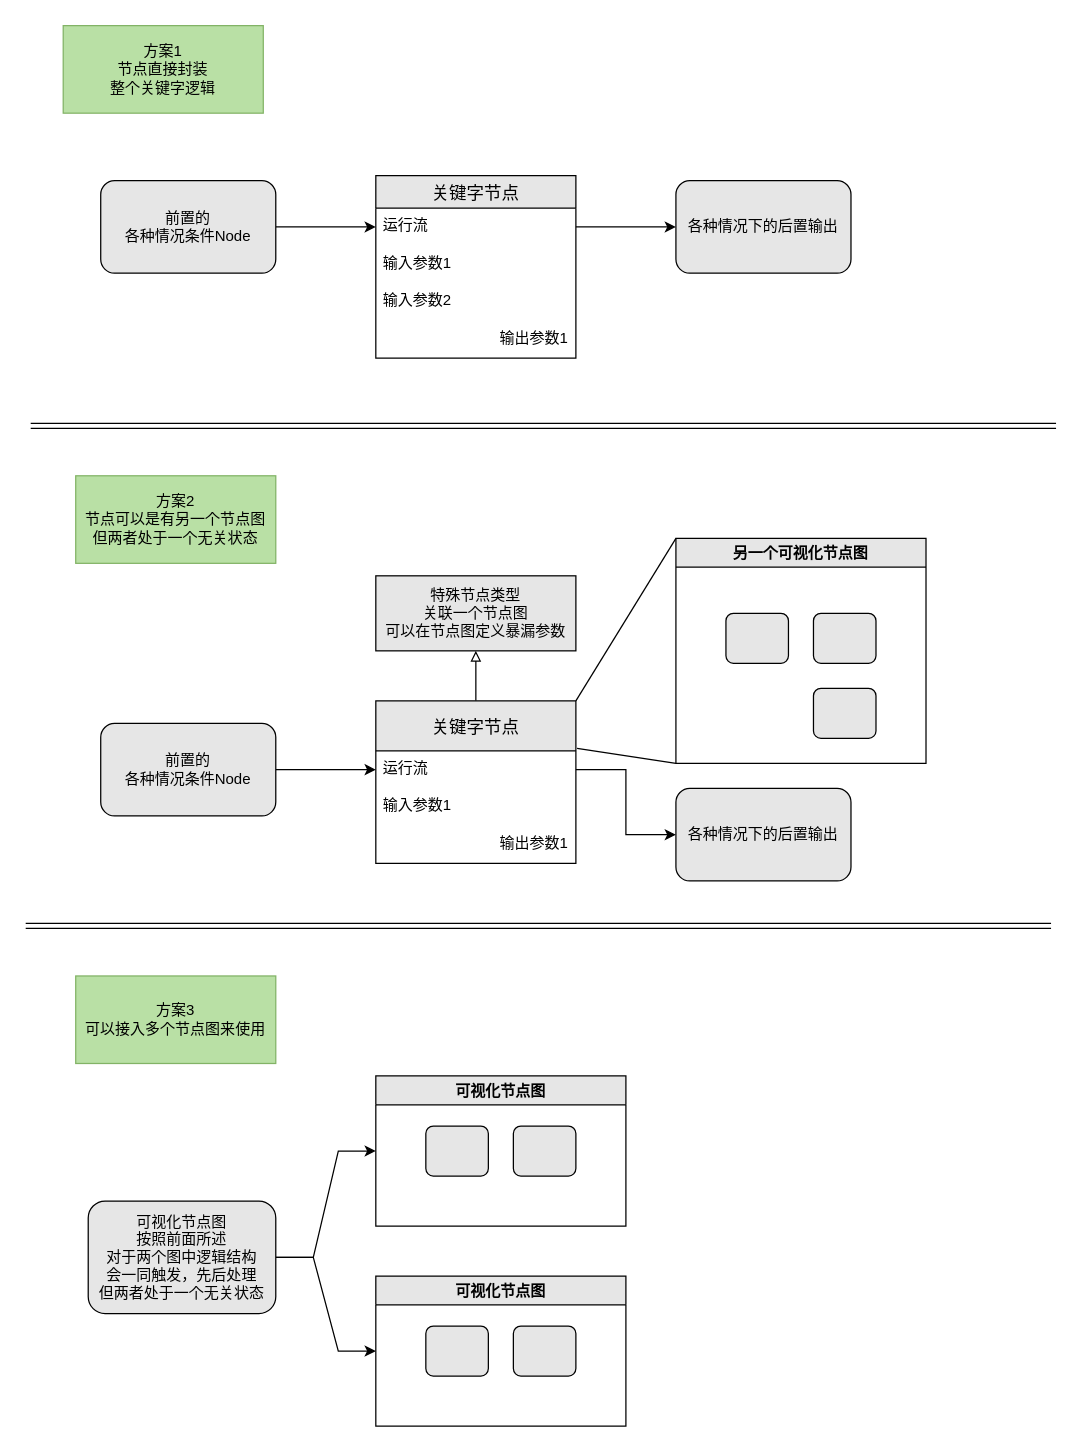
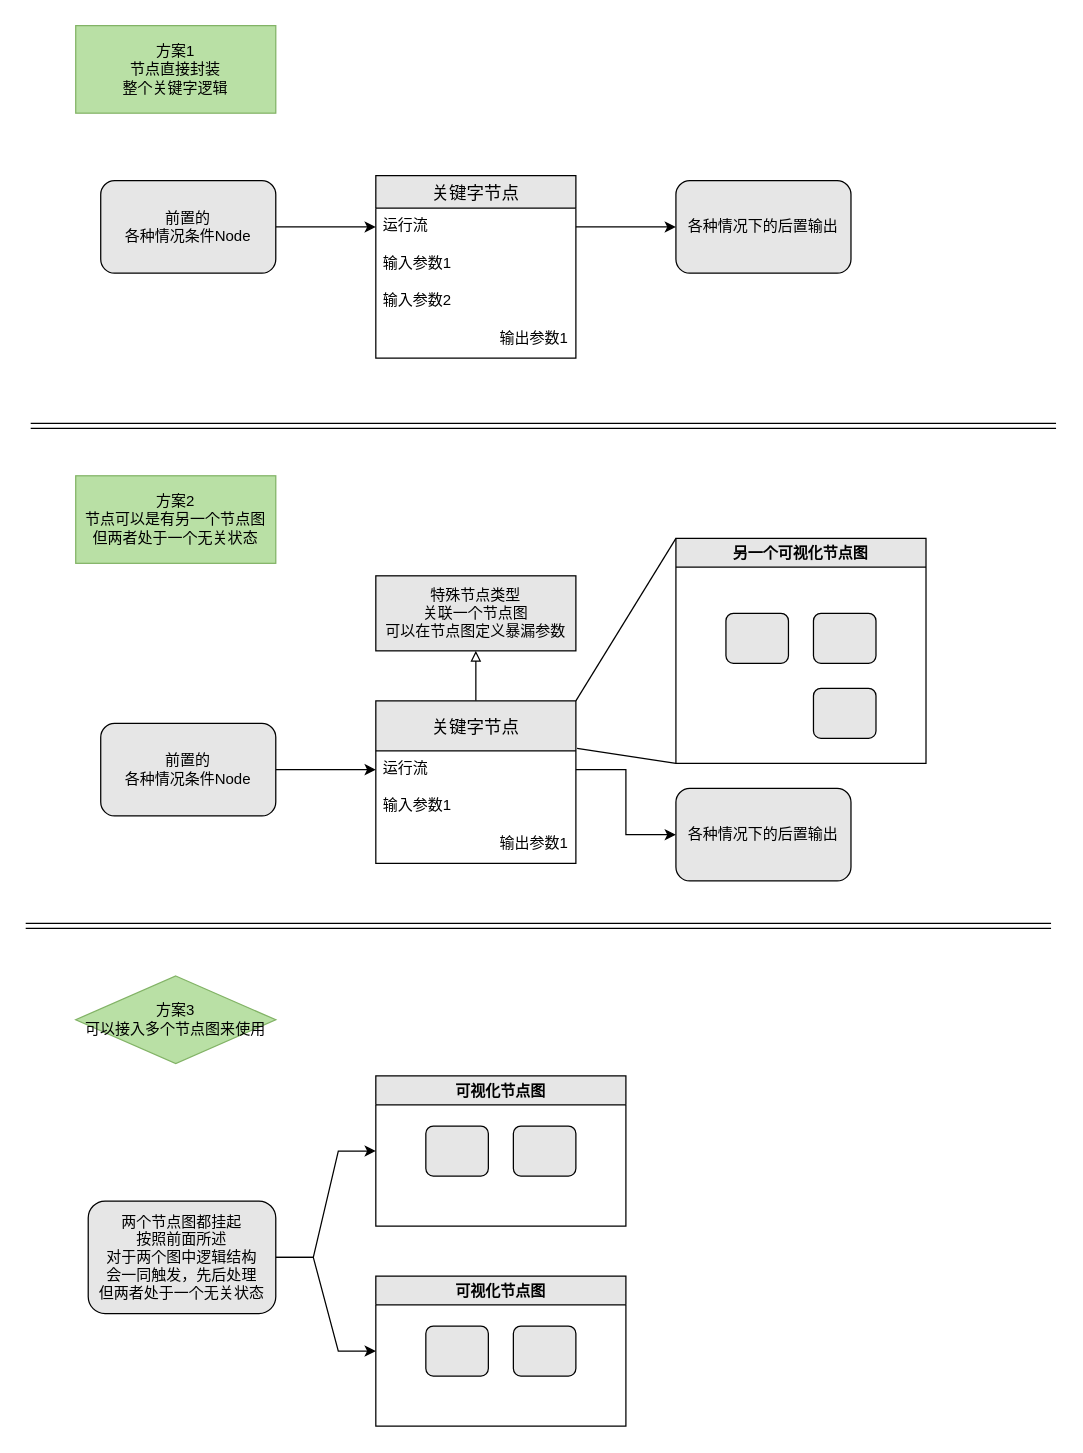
node "方案1 节点直接封装 整个关键字逻辑": moved (163, 69) -> (176, 69)
node "方案3 可以接入多个节点图来使用": shape rectangle -> diamond
node "可视化节点图 按照前面所述 对于两个图中逻辑结构 会一同触发，先后处理 但两者处于一个无关状态": label "可视化节点图 按照前面所述 对于两个图中逻辑结构 会一同触发，先后处理 但两者处于一个无关状态" -> "两个节点图都挂起 按照前面所述 对于两个图中逻辑结构 会一同触发，先后处理 但两者处于一个无关状态"
